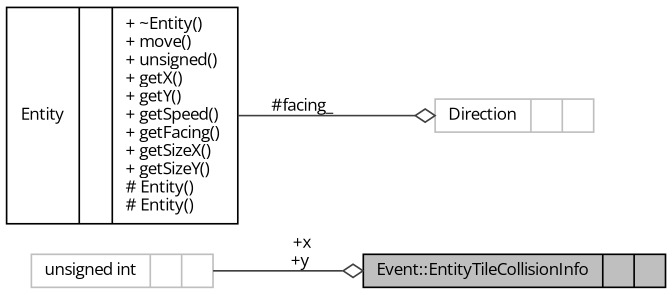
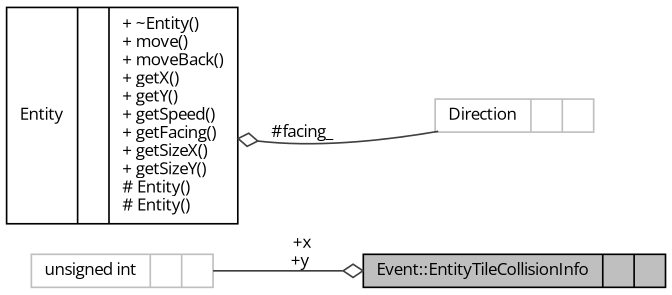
node "Entity": text "+ unsigned()" -> "+ moveBack()"
edge "Entity" -> "Direction": reversed
